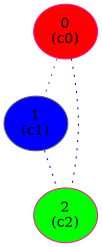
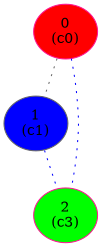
node "2 (c2)": label "2 (c2)" -> "2 (c3)"
